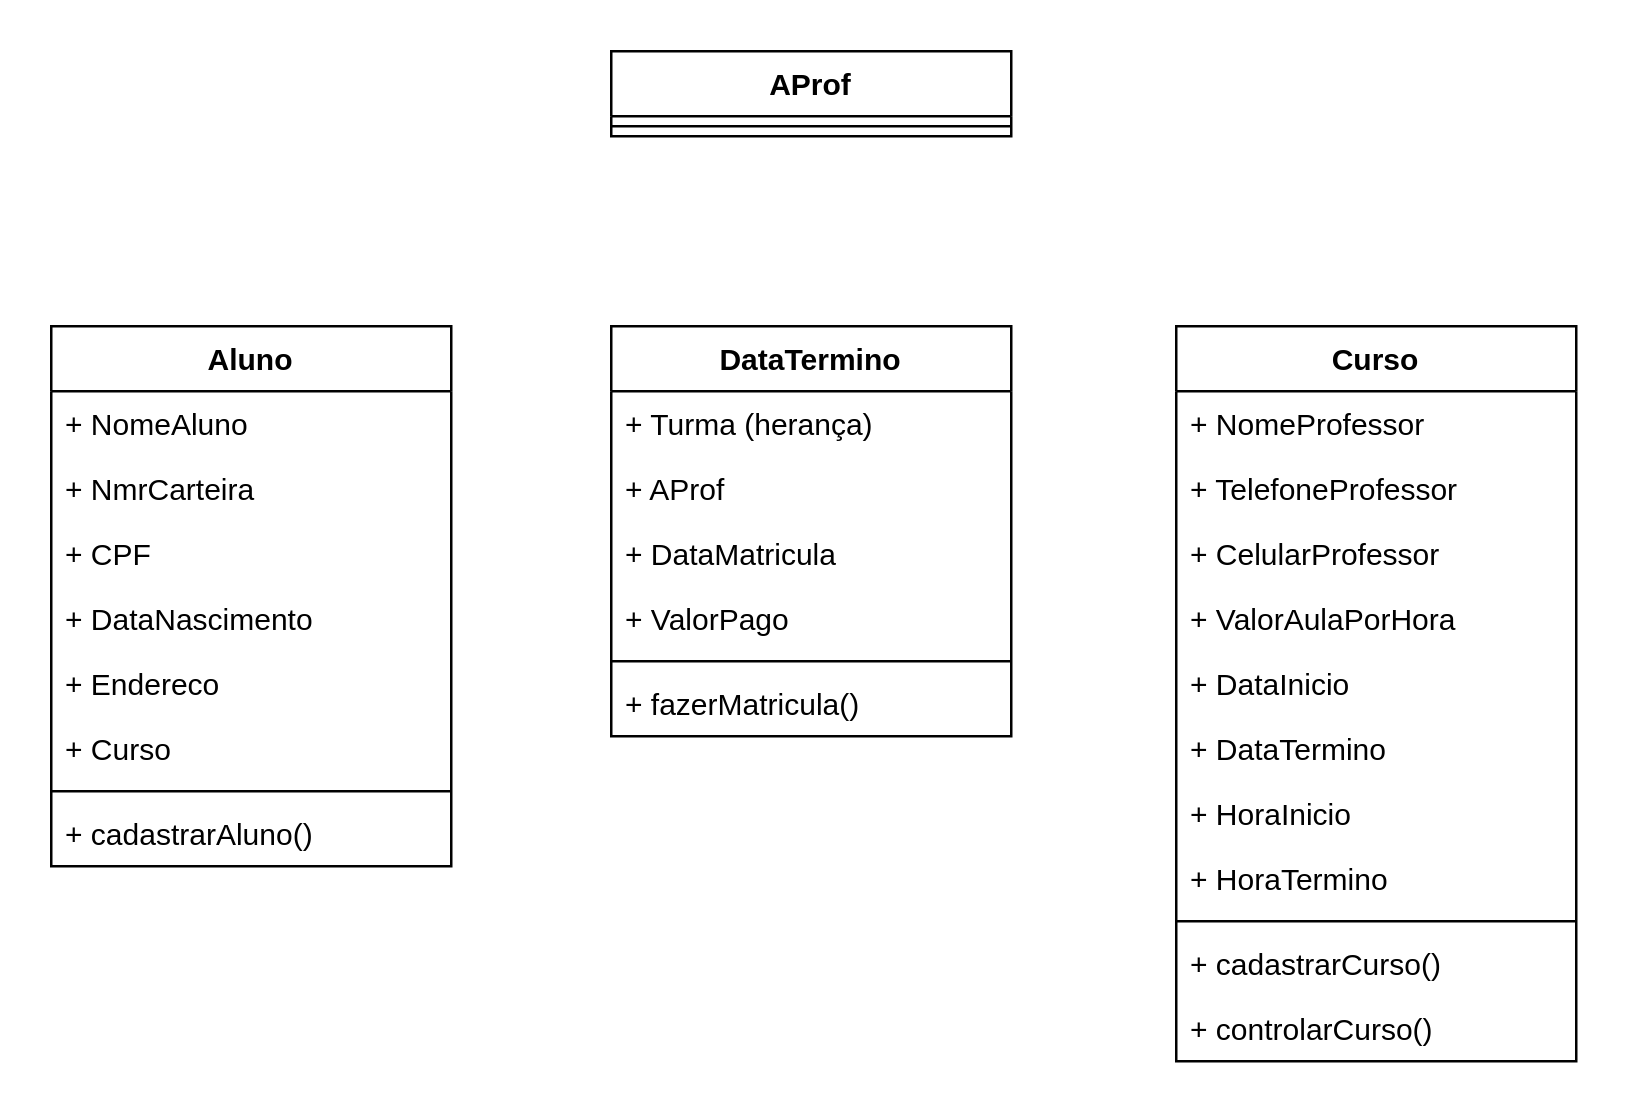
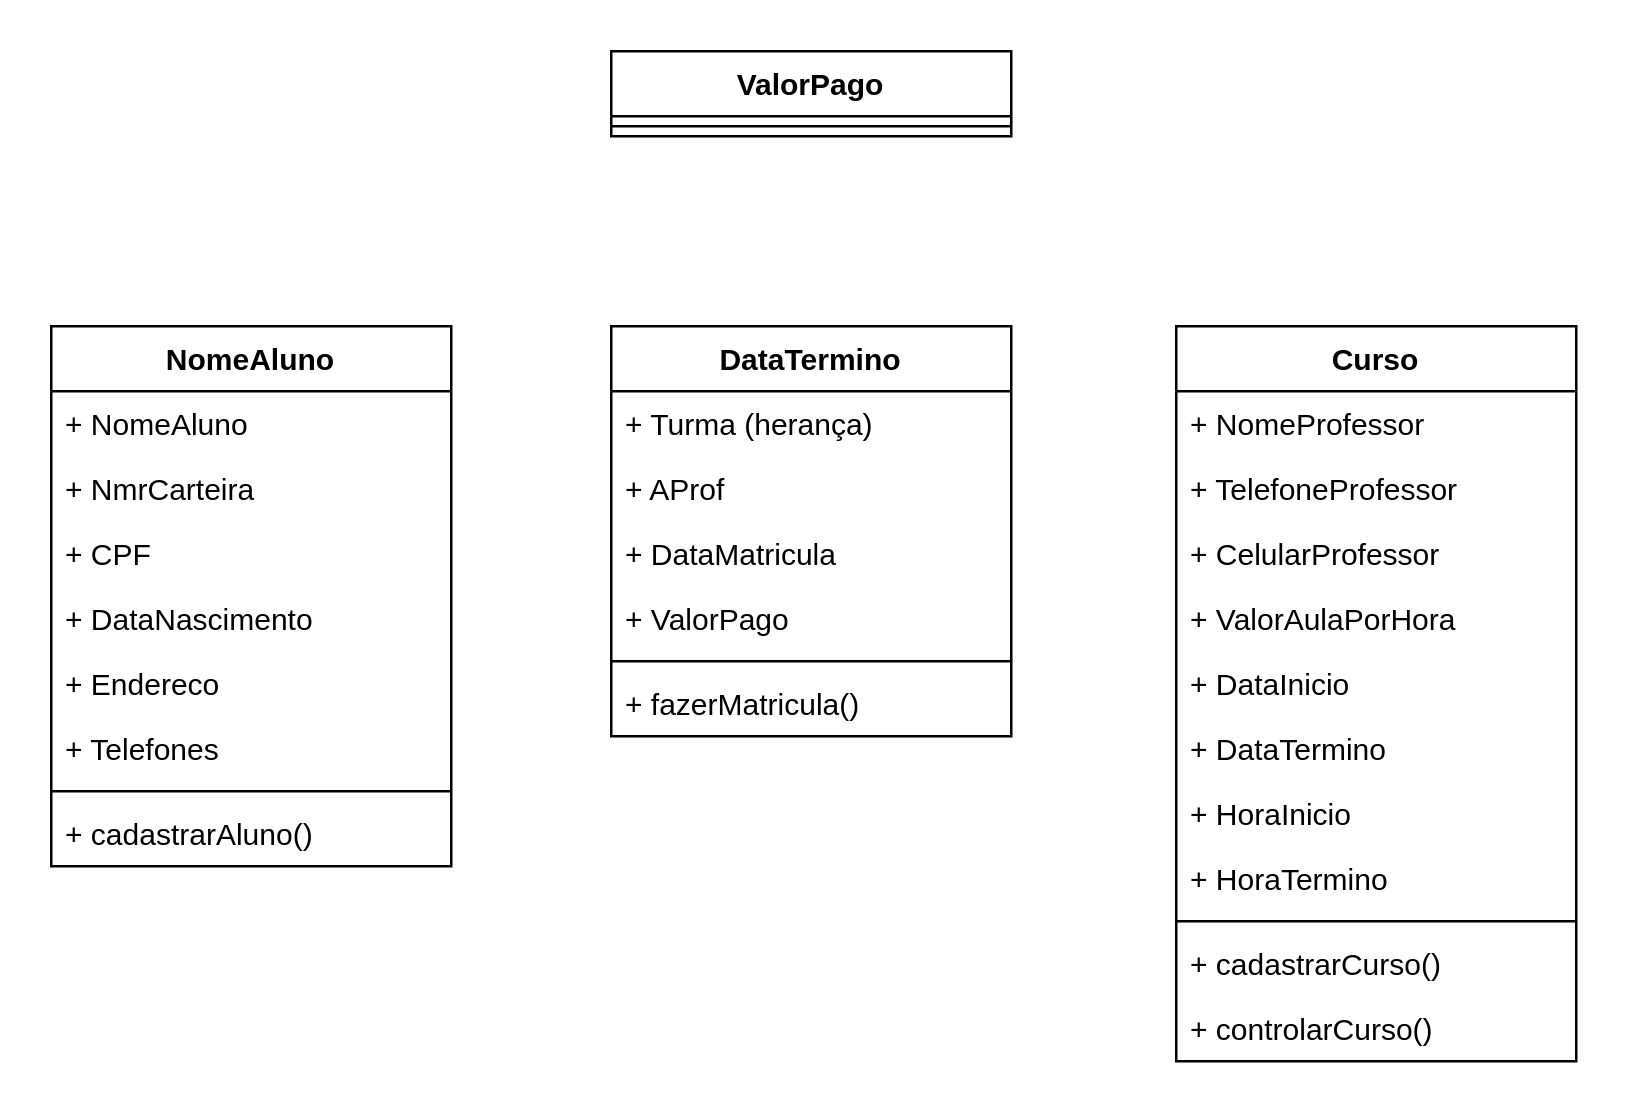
node "AProf": label "AProf" -> "ValorPago"
node "Aluno": label "Aluno" -> "NomeAluno"
node "+ Curso": label "+ Curso" -> "+ Telefones"
